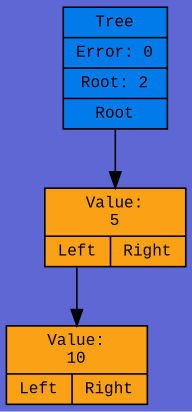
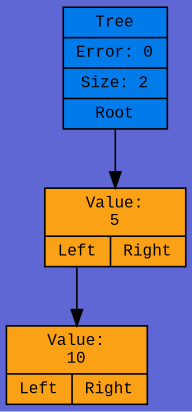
node "Tree": text "Root: 2" -> "Size: 2"
